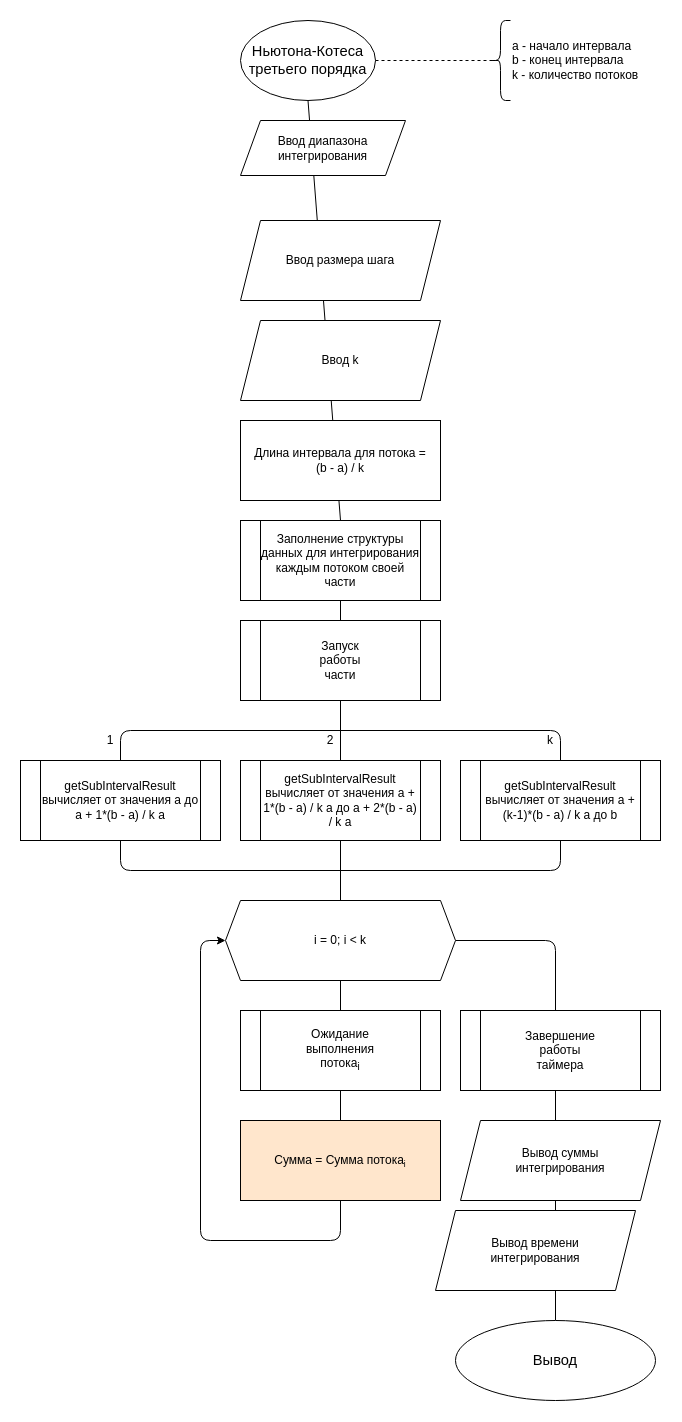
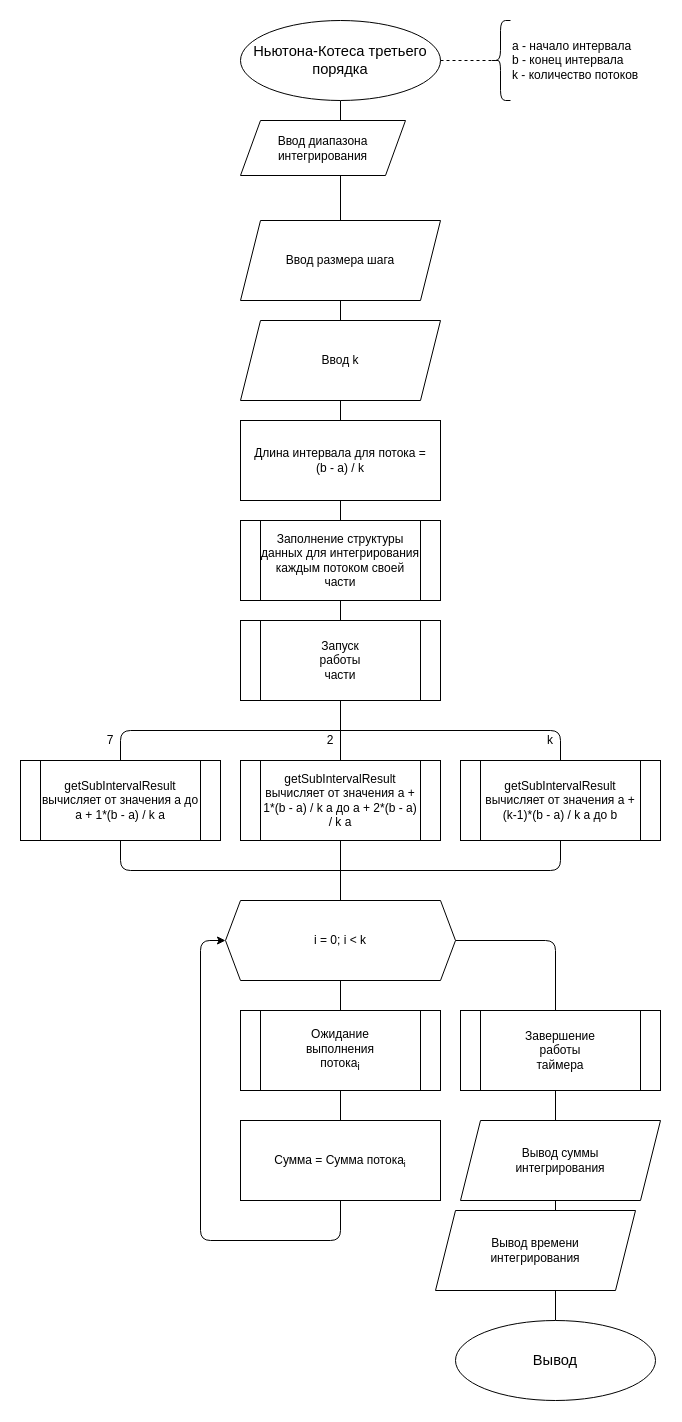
node "Ньютона-Котеса третьего порядка": size 135x80 -> 200x80
node "1": label "1" -> "7"
node "Сумма = Сумма потокаi": fillcolor #ffe6cc -> #ffffff
